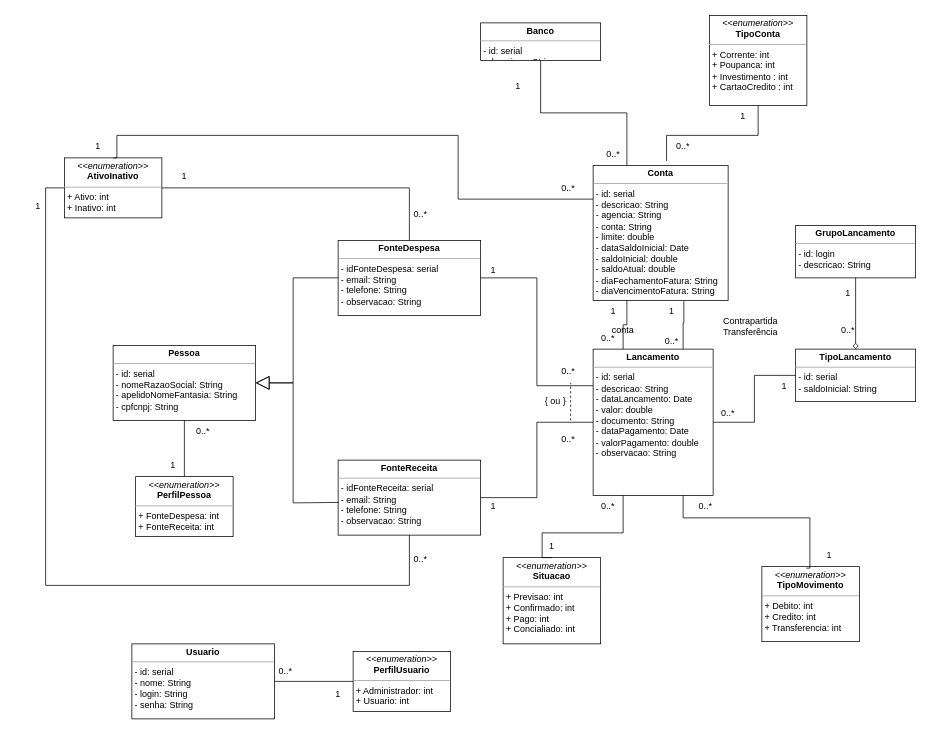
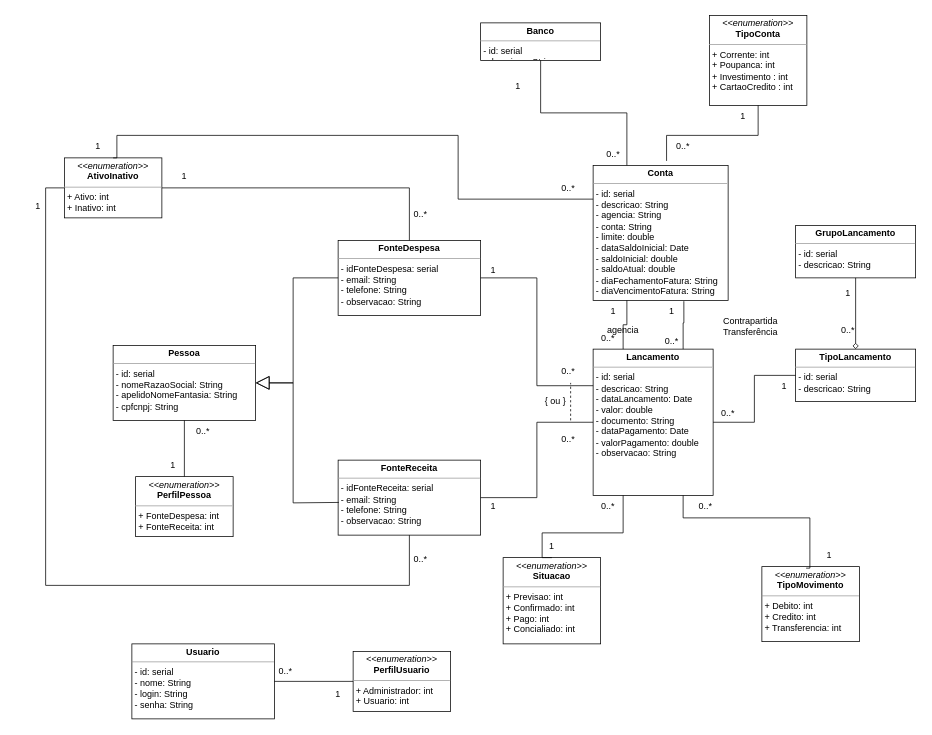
node "GrupoLancamento - id: login - descricao: String": label "GrupoLancamento - id: login - descricao: String" -> "GrupoLancamento - id: serial - descricao: String"
node "conta": label "conta" -> "agencia"
node "TipoLancamento - id: serial - saldoInicial: String": label "TipoLancamento - id: serial - saldoInicial: String" -> "TipoLancamento - id: serial - descricao: String"
